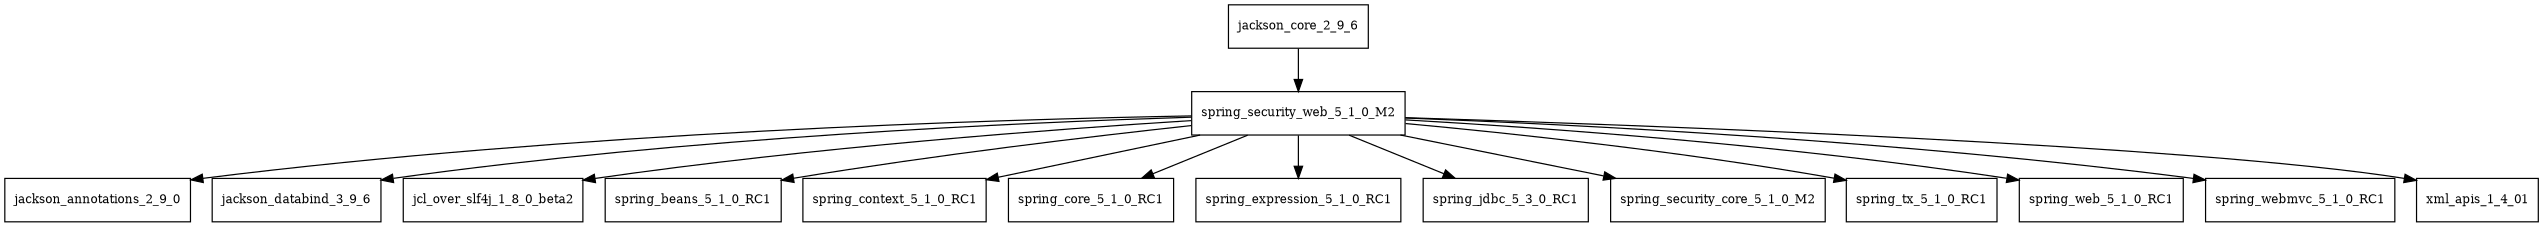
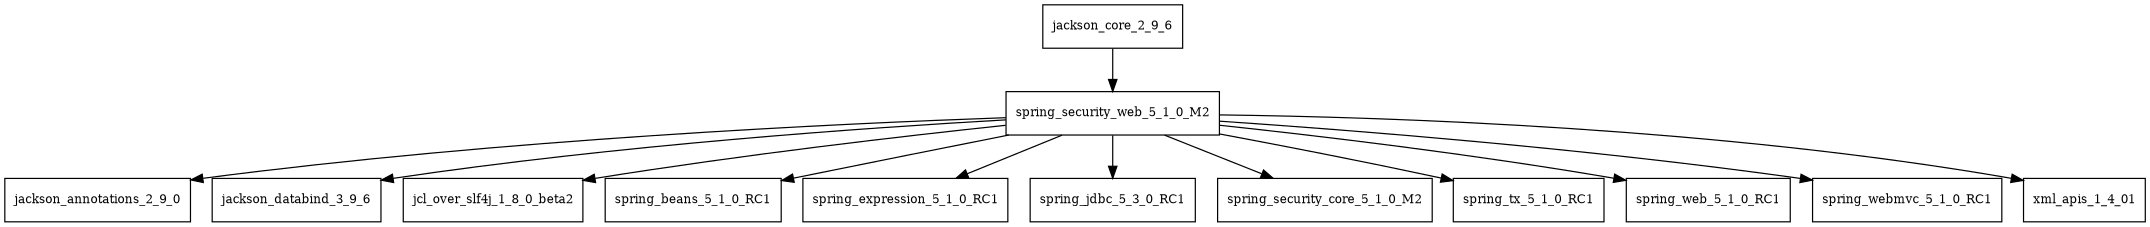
node "spring_context_5_1_0_RC1": removed
node "spring_core_5_1_0_RC1": removed
